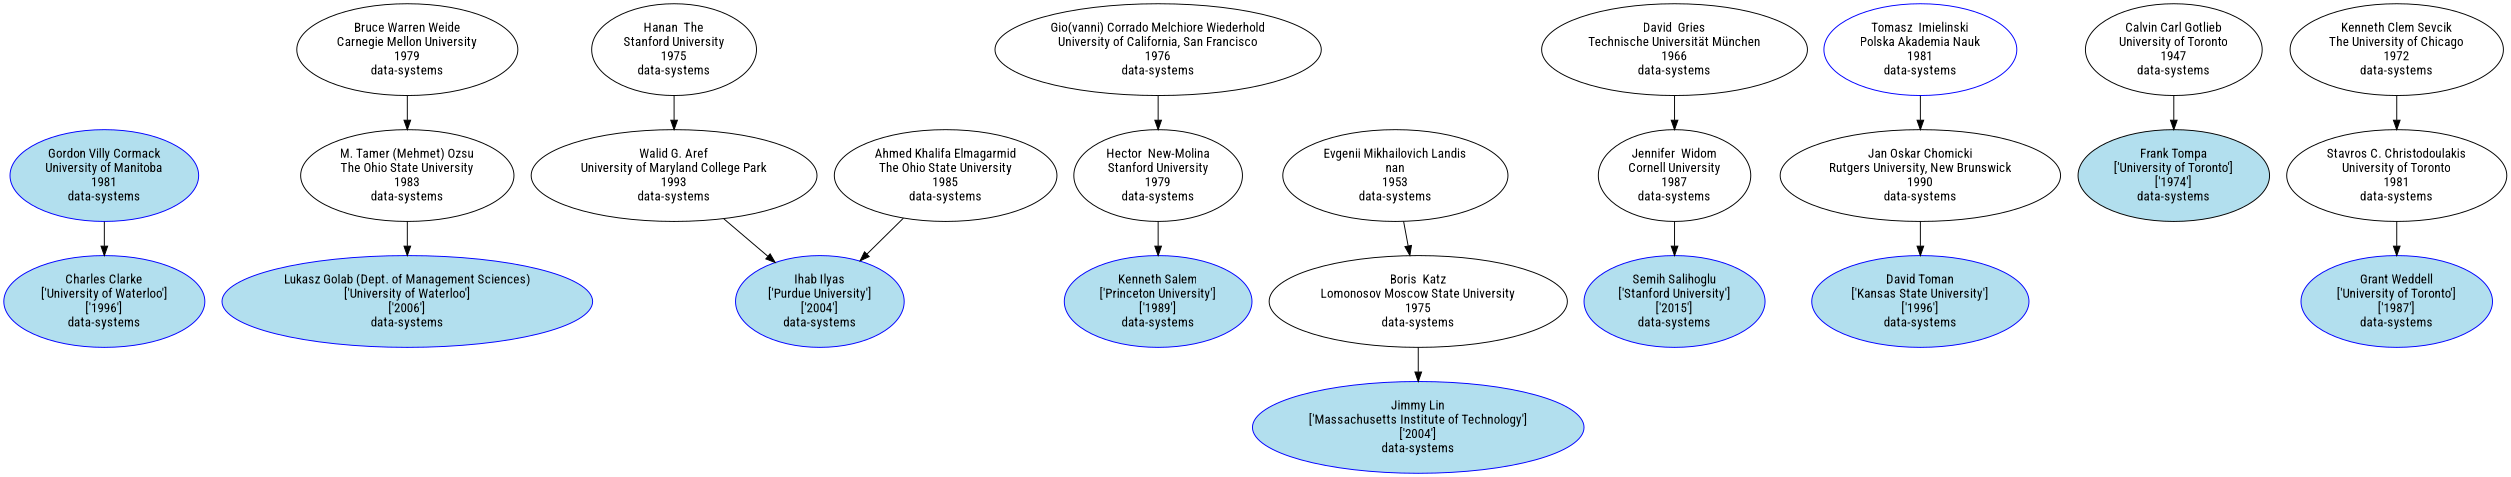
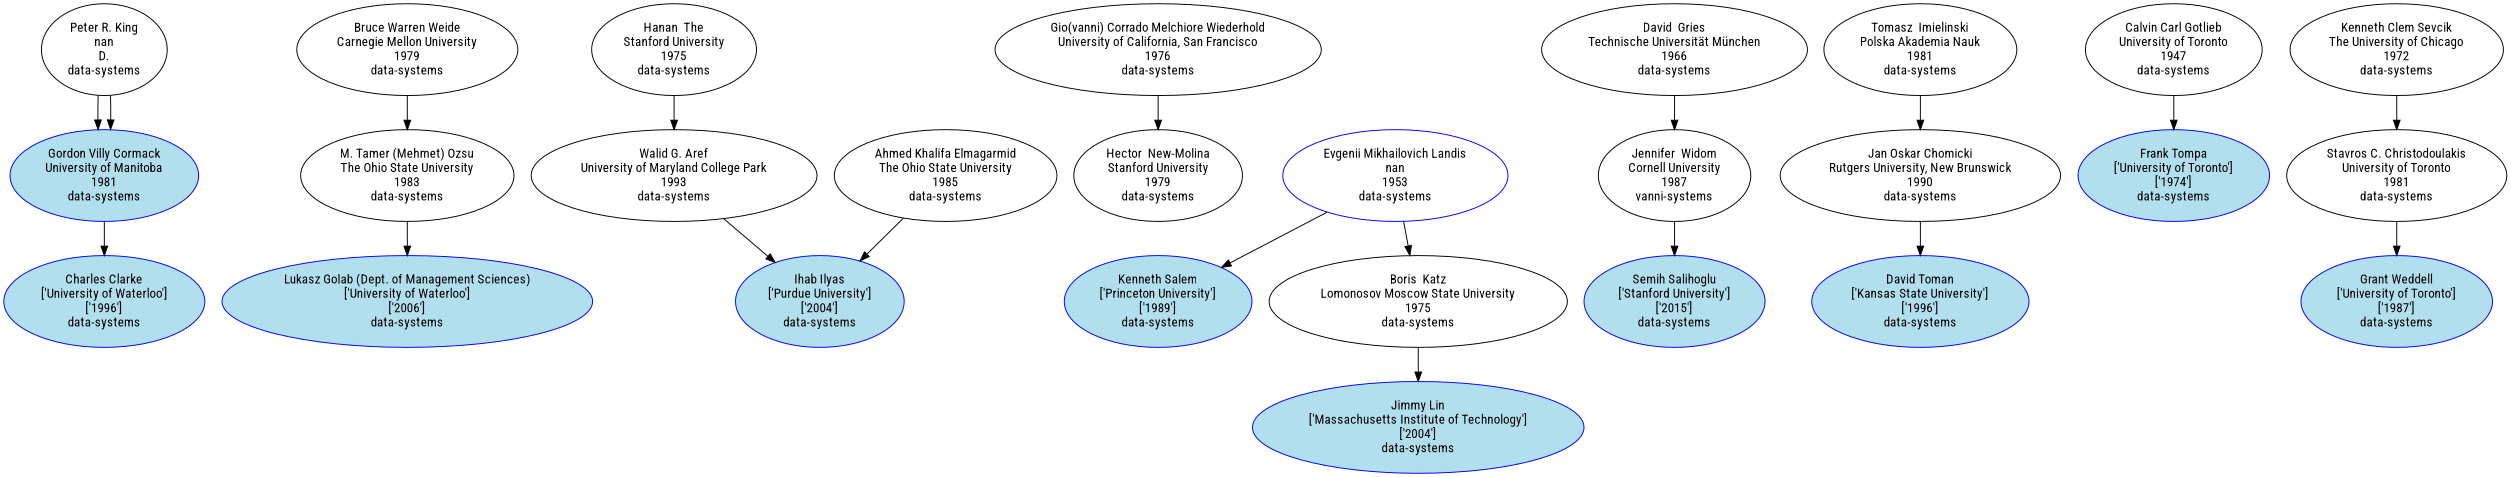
node "Peter R. King nan D. data-systems": added
node "Tomasz  Imielinski Polska Akademia Nauk 1981 data-systems": color blue -> black
node "Evgenii Mikhailovich Landis nan 1953 data-systems": color black -> blue
node "Jennifer  Widom Cornell University 1987 data-systems": label "Jennifer  Widom Cornell University 1987 data-systems" -> "Jennifer  Widom Cornell University 1987 vanni-systems"
node "Frank Tompa ['University of Toronto'] ['1974'] data-systems": color black -> blue
edge "Hector  New-Molina Stanford University 1979 data-systems" -> "Kenneth Salem ['Princeton University'] ['1989'] data-systems": now "Evgenii Mikhailovich Landis nan 1953 data-systems" -> "Kenneth Salem ['Princeton University'] ['1989'] data-systems"
